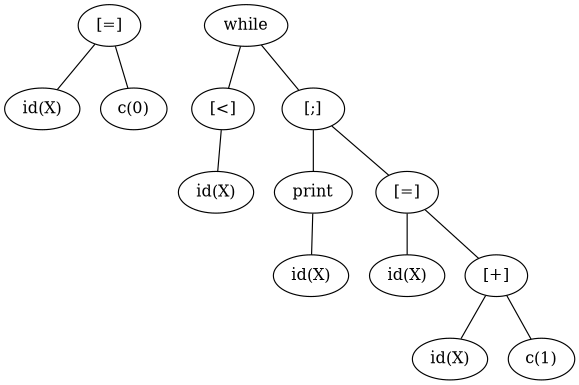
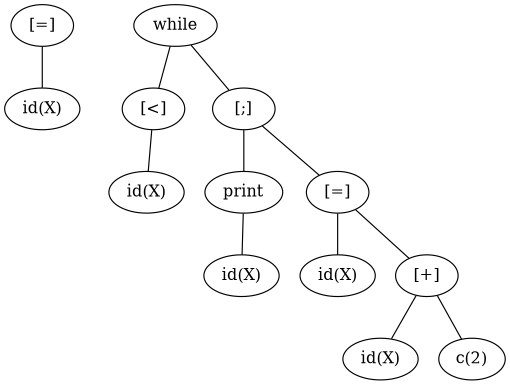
node "c(0)": removed
node "c(1)": label "c(1)" -> "c(2)"
